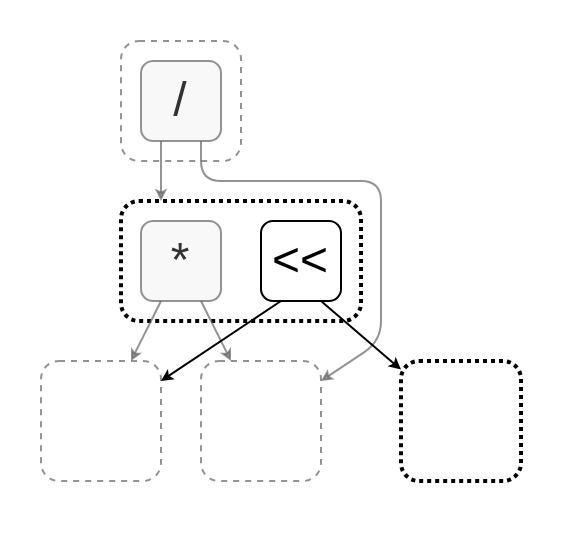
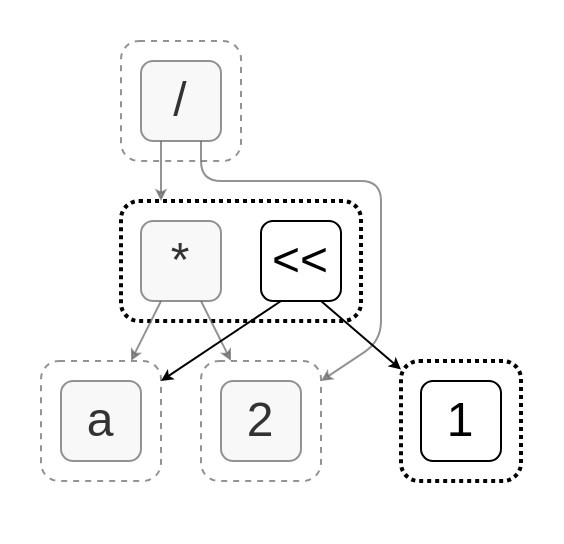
node "a": added
node "2": added
node "1": added
